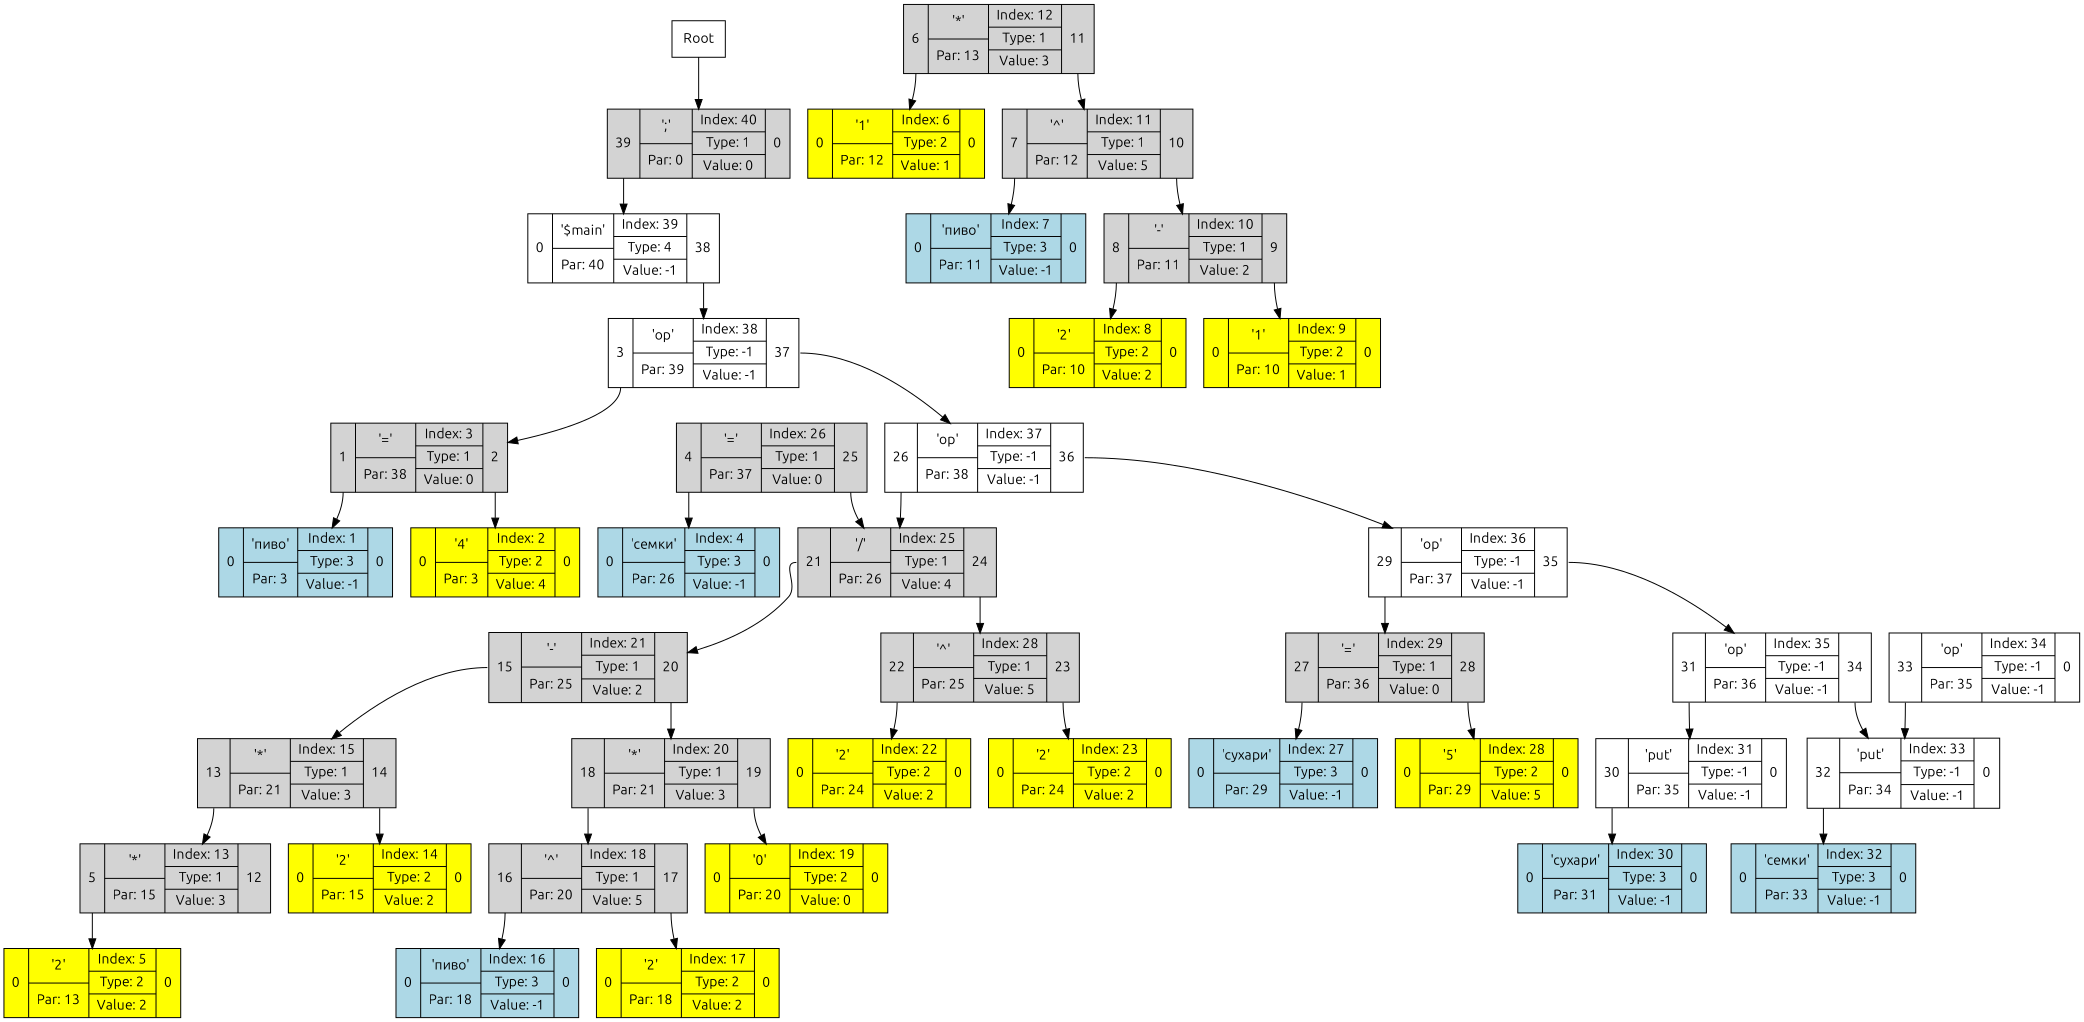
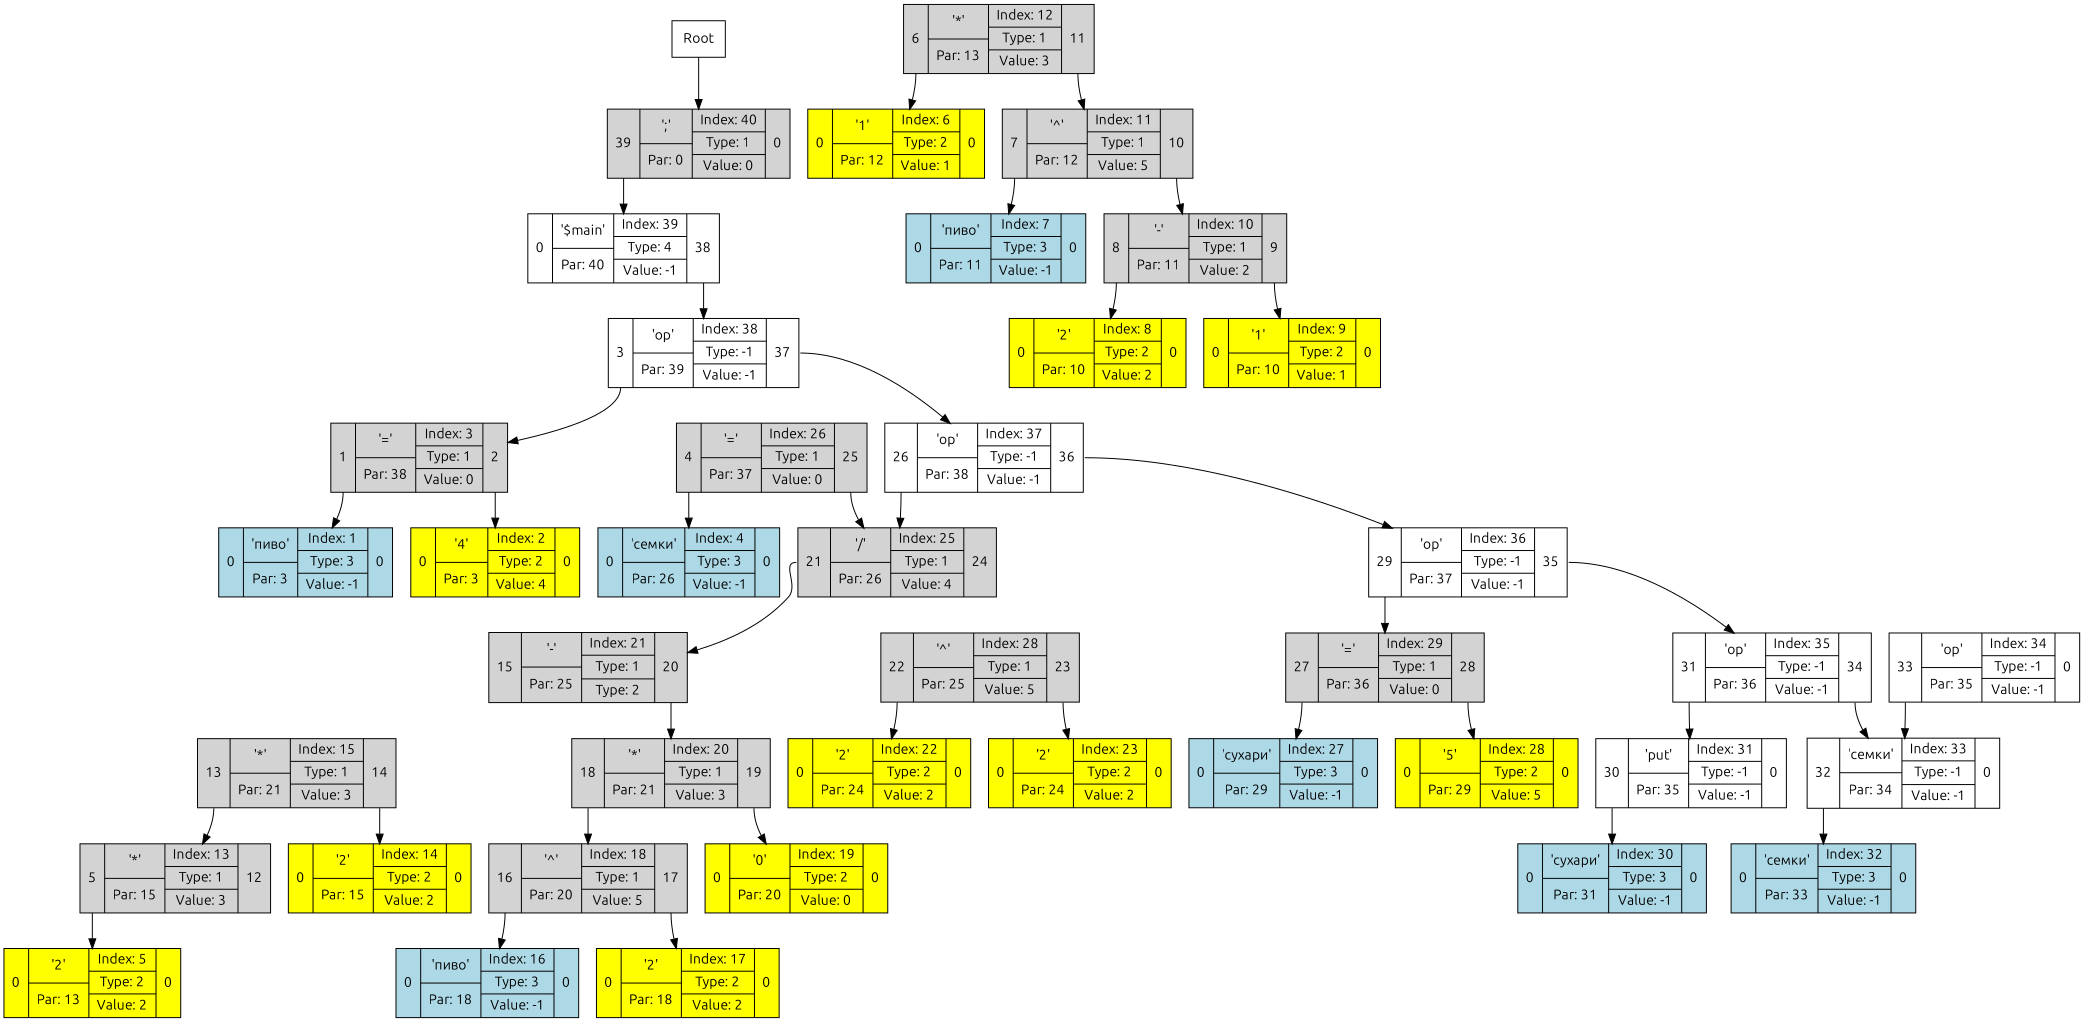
edge "21" -> "22": removed
edge "15" -> "13": removed
node "15": text "Value: 2" -> "Type: 2"
node "32": text "'put'" -> "'семки'"
